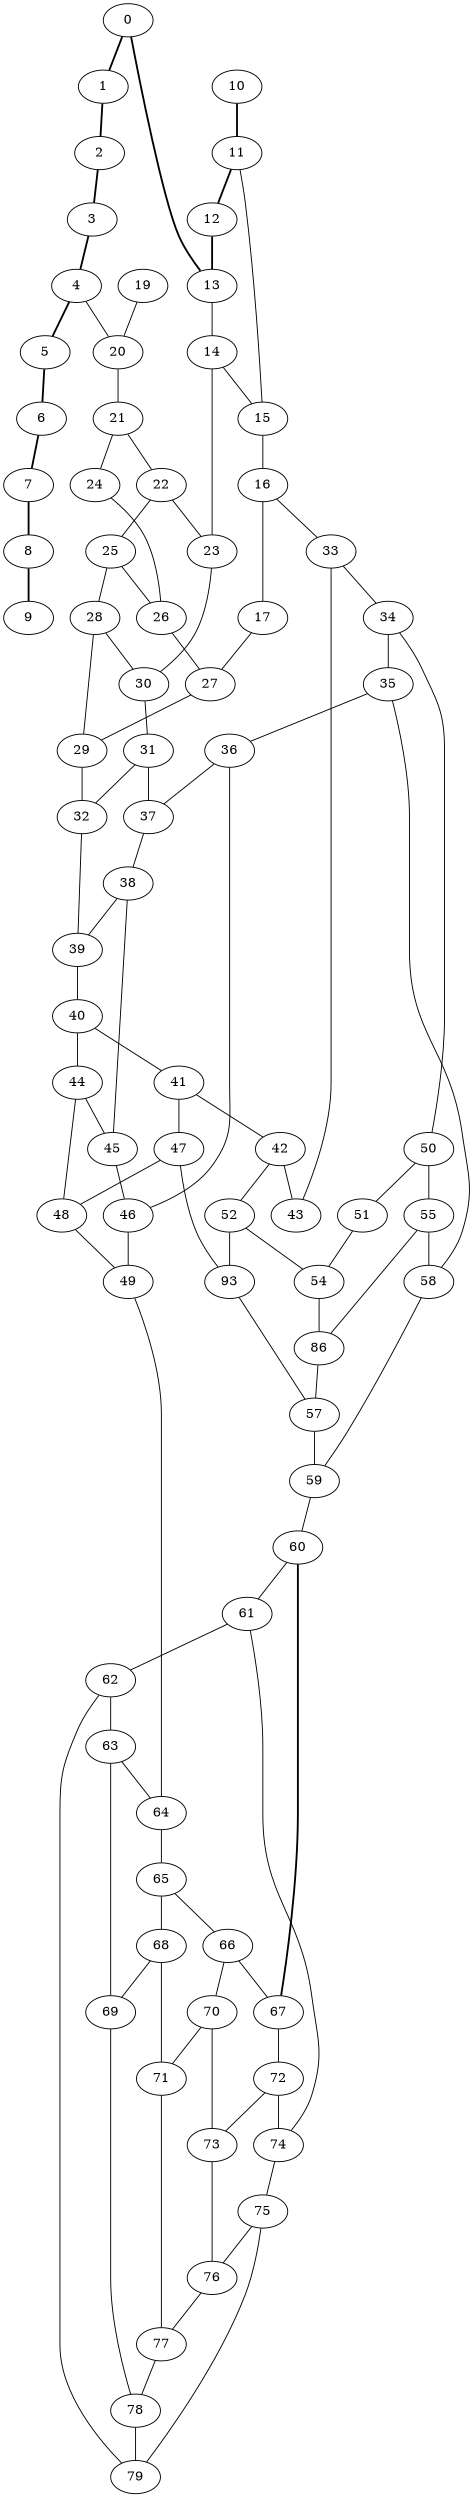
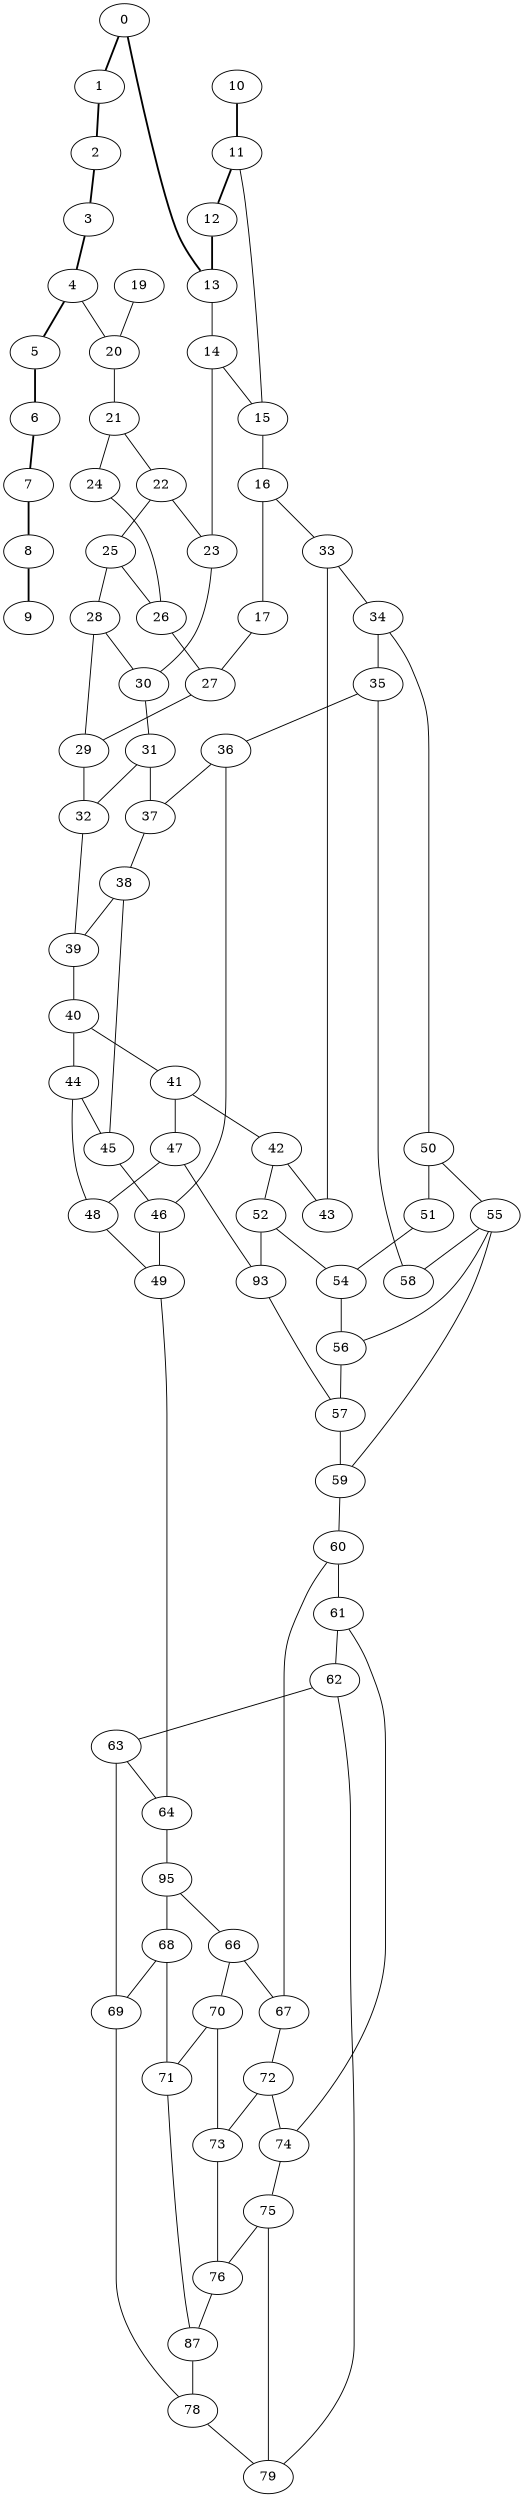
node "86": label "86" -> "56"
edge "58" -- "59": now "55" -- "59"
edge "60" -- "67": style bold -> solid
node "65": label "65" -> "95"
node "77": label "77" -> "87"
